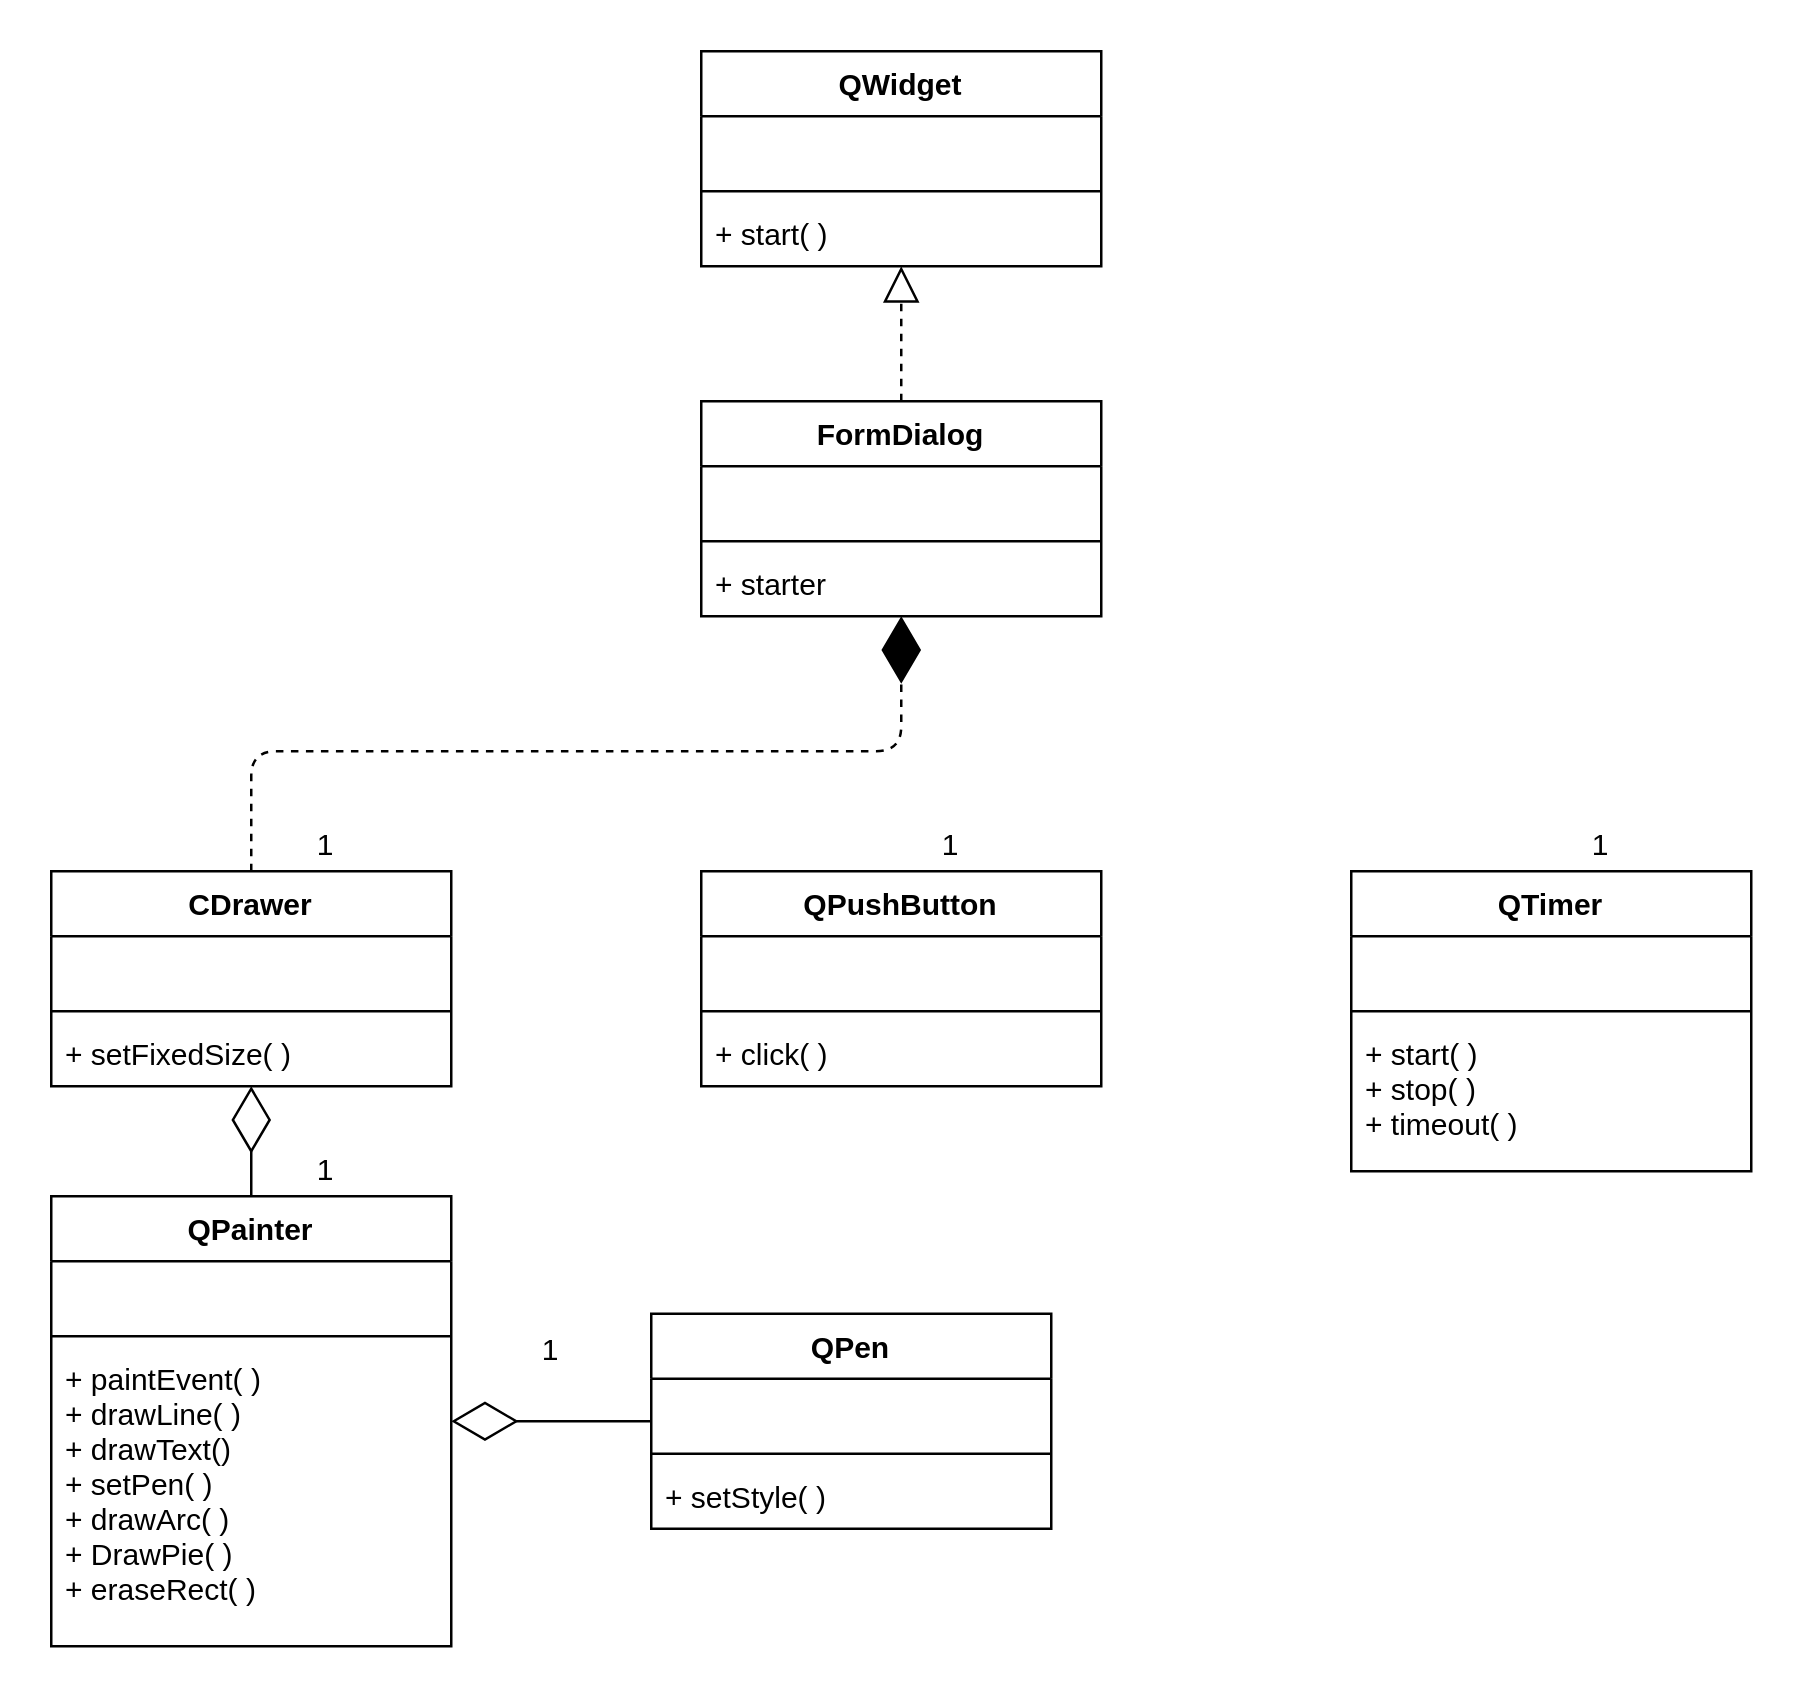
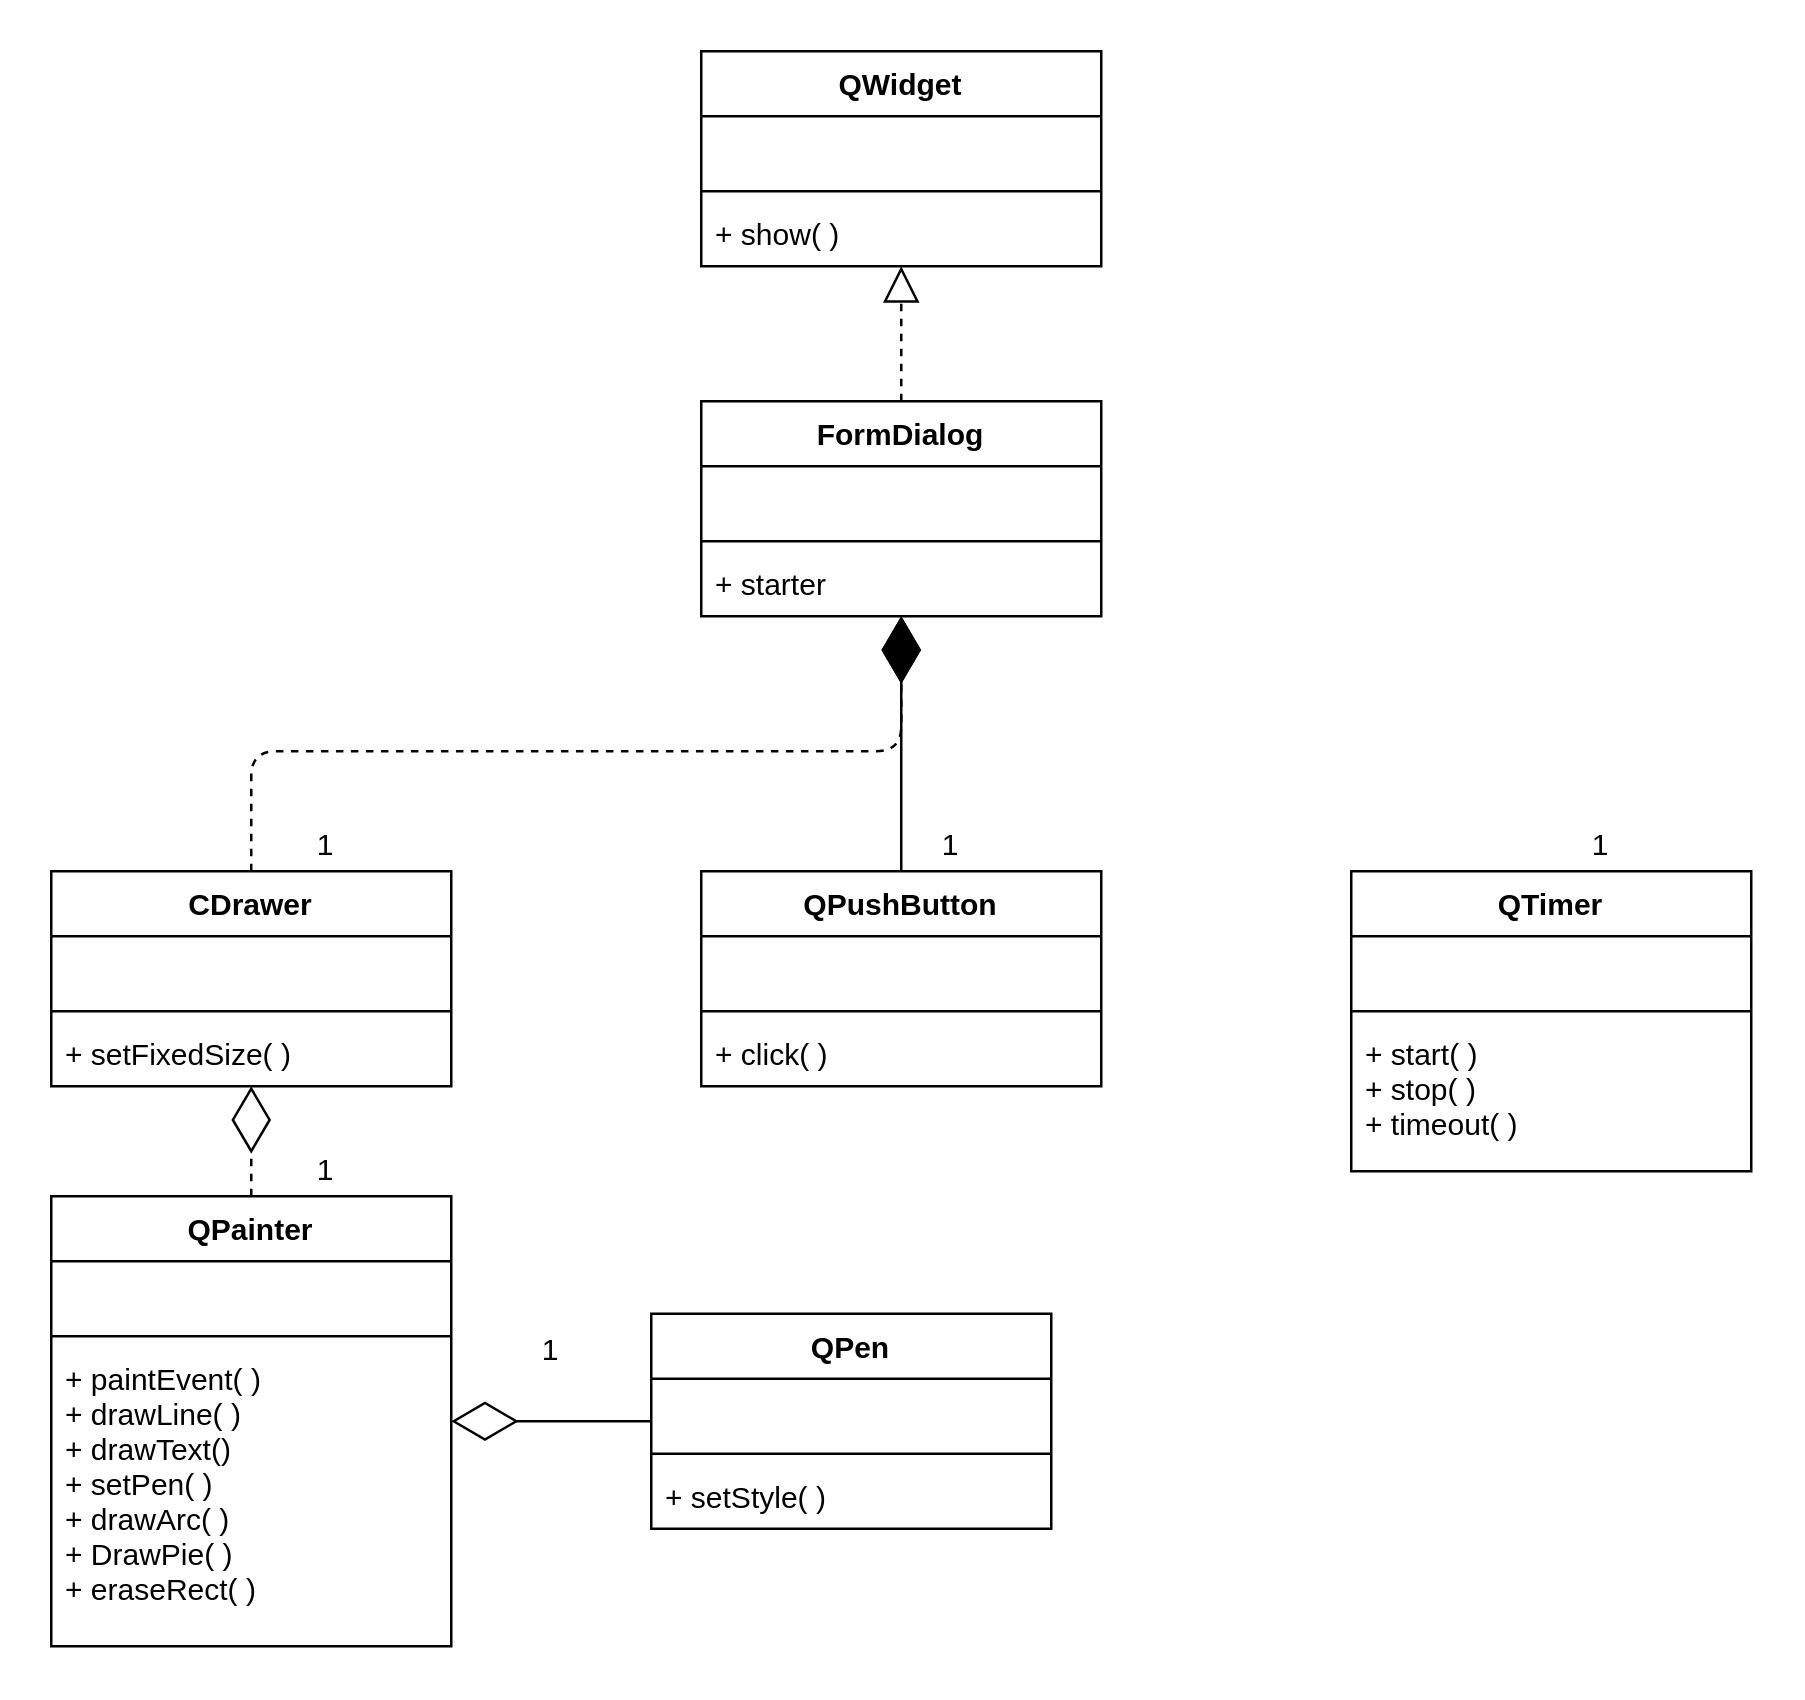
node "+ start( )": label "+ start( )" -> "+ show( )"
edge "QPushButton" -> "FormDialog": added
edge "QPainter" -> "CDrawer": style solid -> dashed
